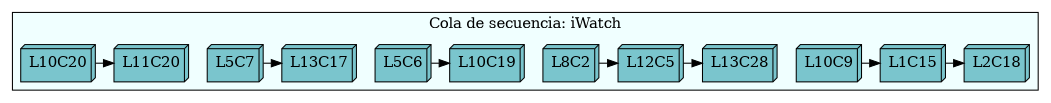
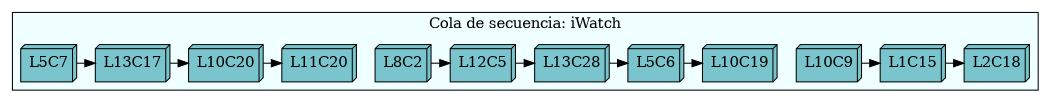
edge "L13C17" -- "L10C20": added
edge "L13C28" -- "L5C6": added
